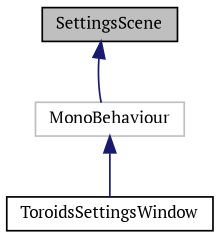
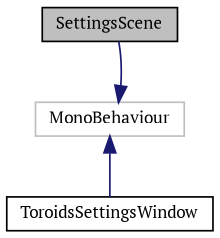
edge "MonoBehaviour" -> "SettingsScene": reversed
